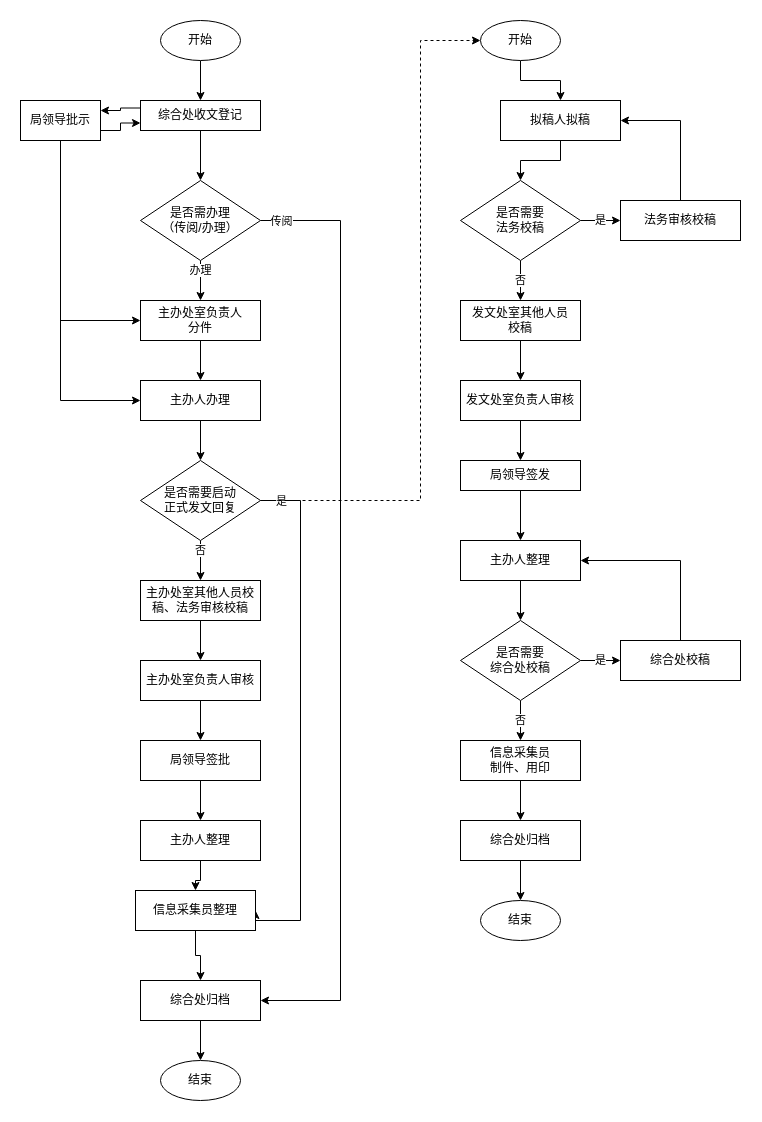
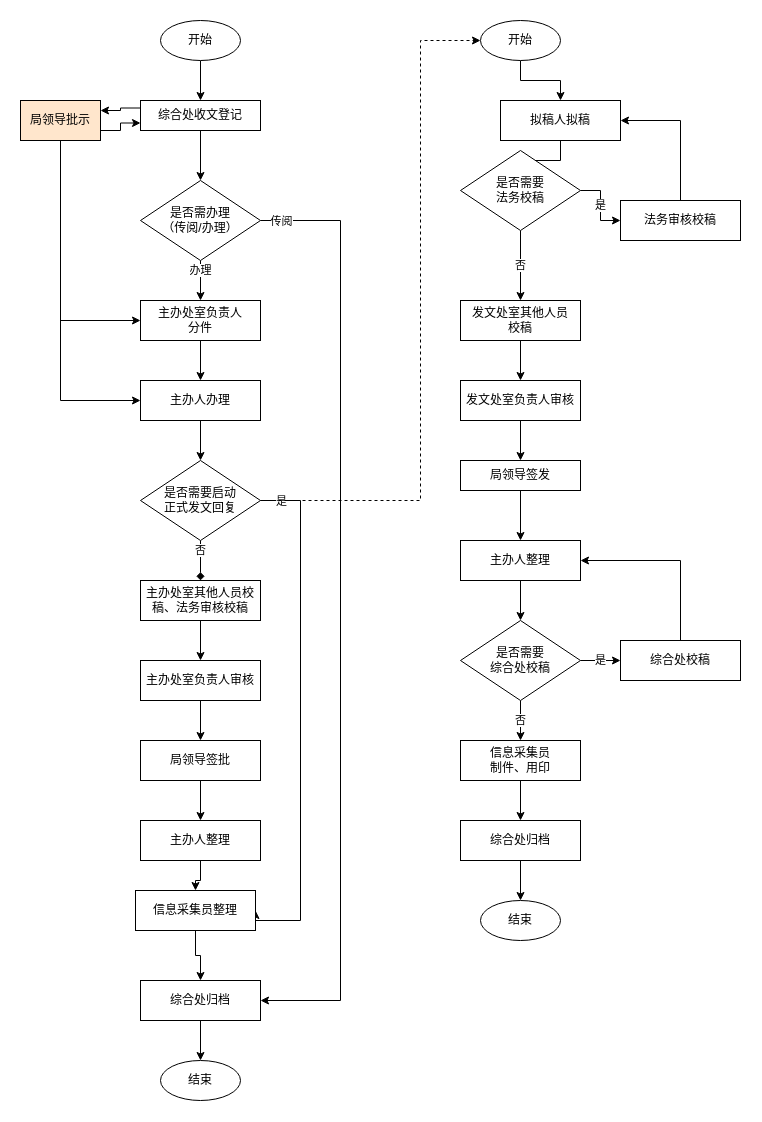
node "局领导批示": fillcolor #ffffff -> #ffe6cc
node "是否需要 法务校稿": moved (521, 221) -> (521, 191)
edge "是否需要启动 正式发文回复" -> "主办处室其他人员校稿、法务审核校稿": arrowhead classic -> diamond
